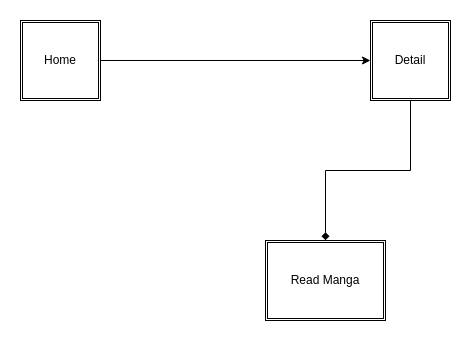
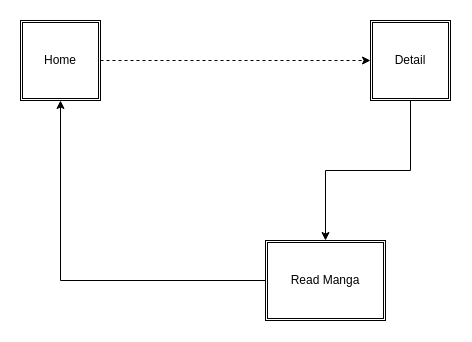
edge "Home" -> "Detail": style solid -> dashed
edge "Detail" -> "Read Manga": arrowhead diamond -> classic
edge "Read Manga" -> "Home": added
